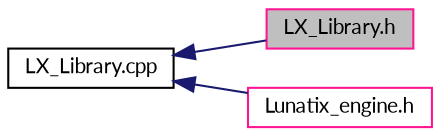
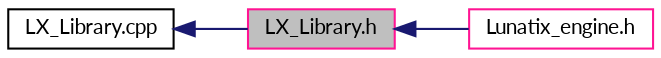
edge "Lunatix_engine.h" -> "LX_Library.cpp": now "Lunatix_engine.h" -> "LX_Library.h"
